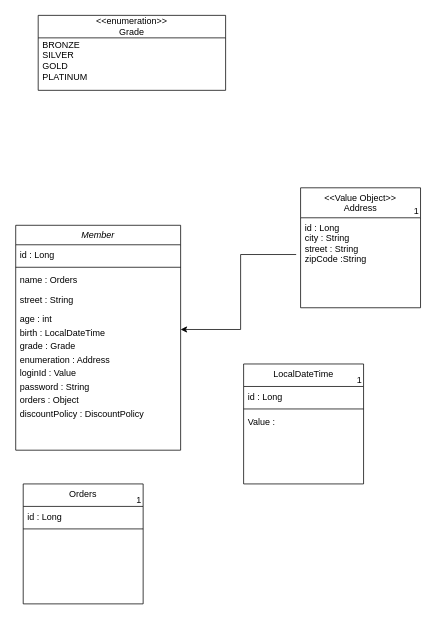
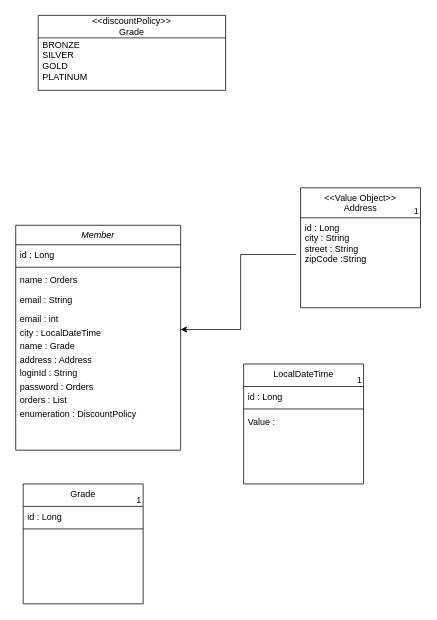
node "<<enumeration>> Grade": label "<<enumeration>> Grade" -> "<<discountPolicy>> Grade"
node "street : String": label "street : String" -> "email : String"
node "age : int": label "age : int" -> "email : int"
node "birth : LocalDateTime": label "birth : LocalDateTime" -> "city : LocalDateTime"
node "grade : Grade": label "grade : Grade" -> "name : Grade"
node "enumeration : Address": label "enumeration : Address" -> "address : Address"
node "loginId : Value": label "loginId : Value" -> "loginId : String"
node "password : String": label "password : String" -> "password : Orders"
node "orders : Object": label "orders : Object" -> "orders : List"
node "discountPolicy : DiscountPolicy": label "discountPolicy : DiscountPolicy" -> "enumeration : DiscountPolicy"
node "Orders": label "Orders" -> "Grade"
